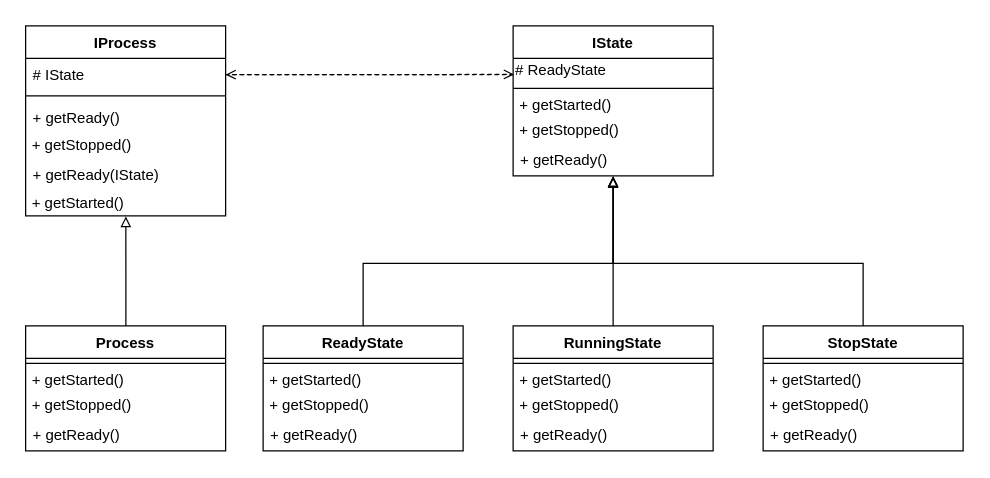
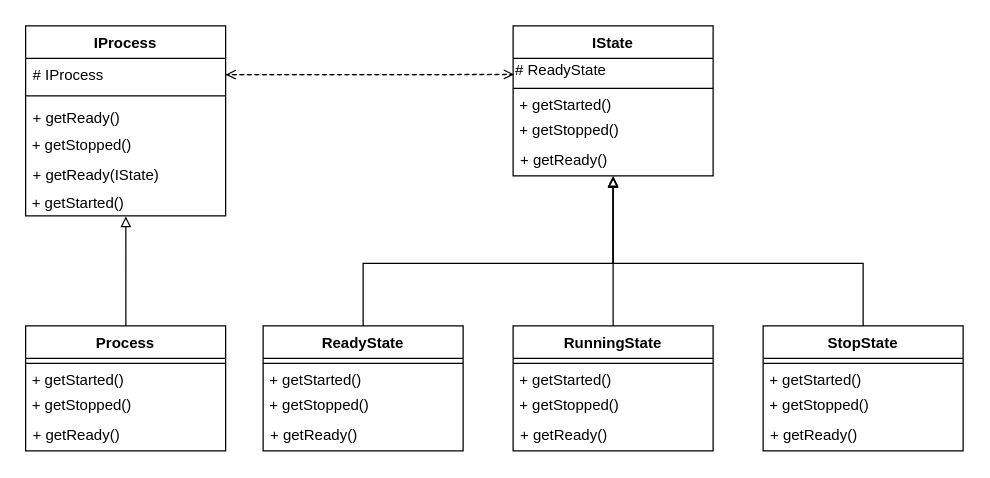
node "# IState": label "# IState" -> "# IProcess"
